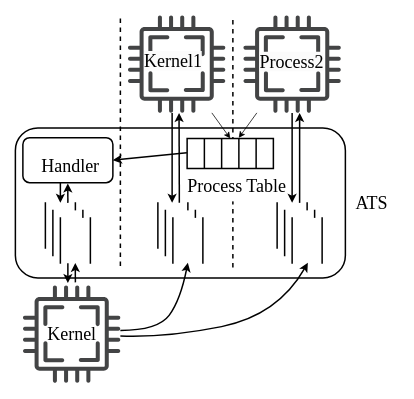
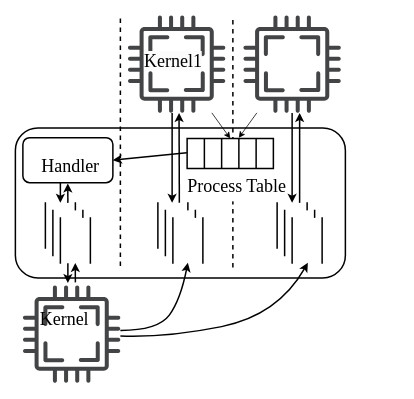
node "Process2": removed
node "ATS": removed
node "Kernel": moved (72, 334) -> (64, 319)
